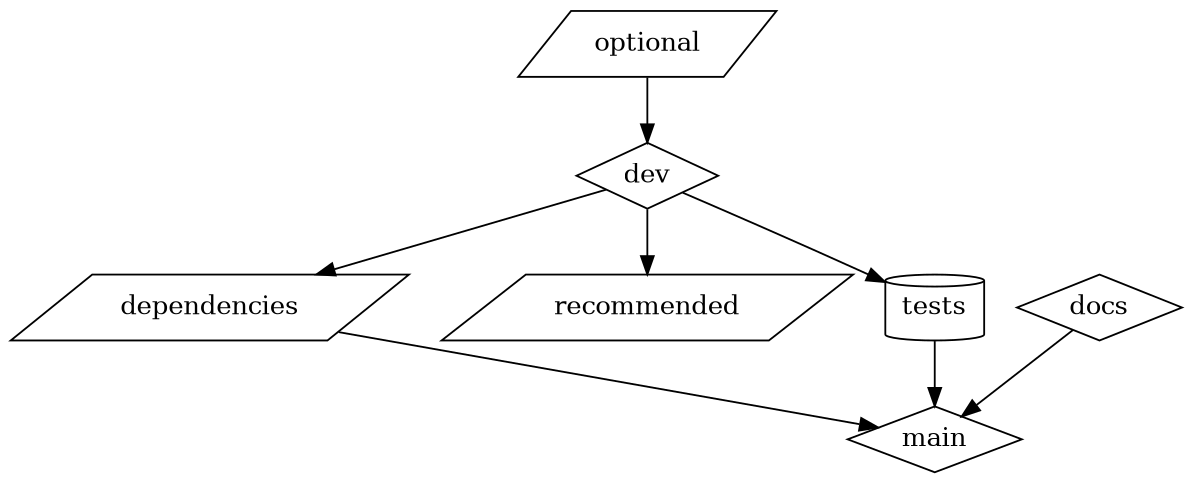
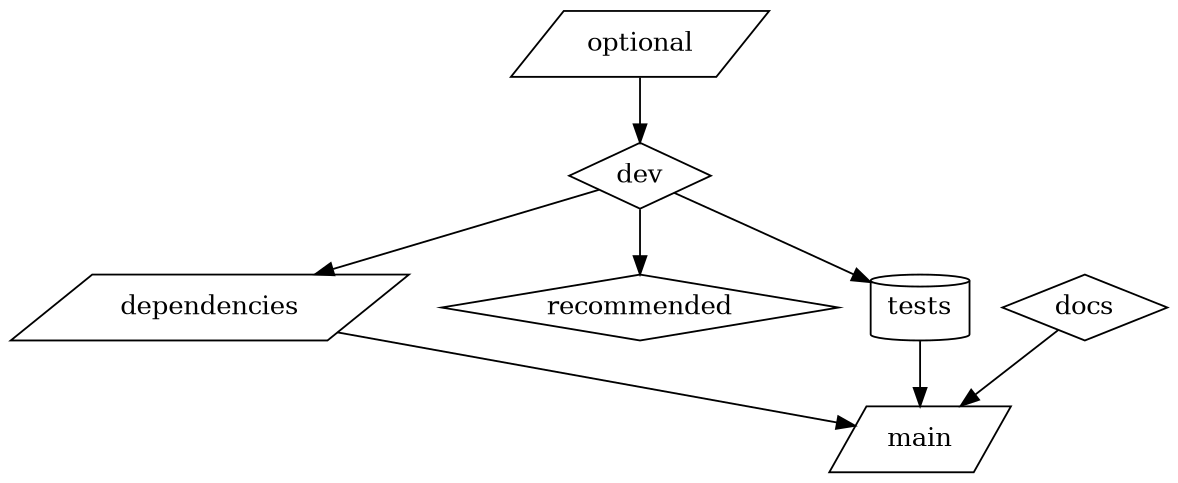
node "recommended": shape parallelogram -> diamond
node "main": shape diamond -> parallelogram
